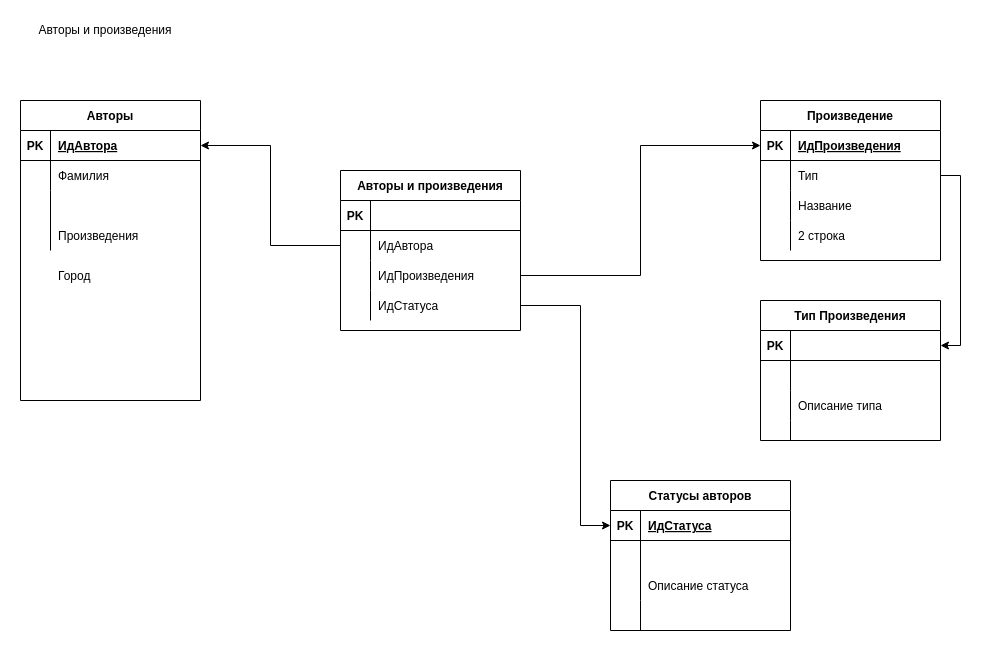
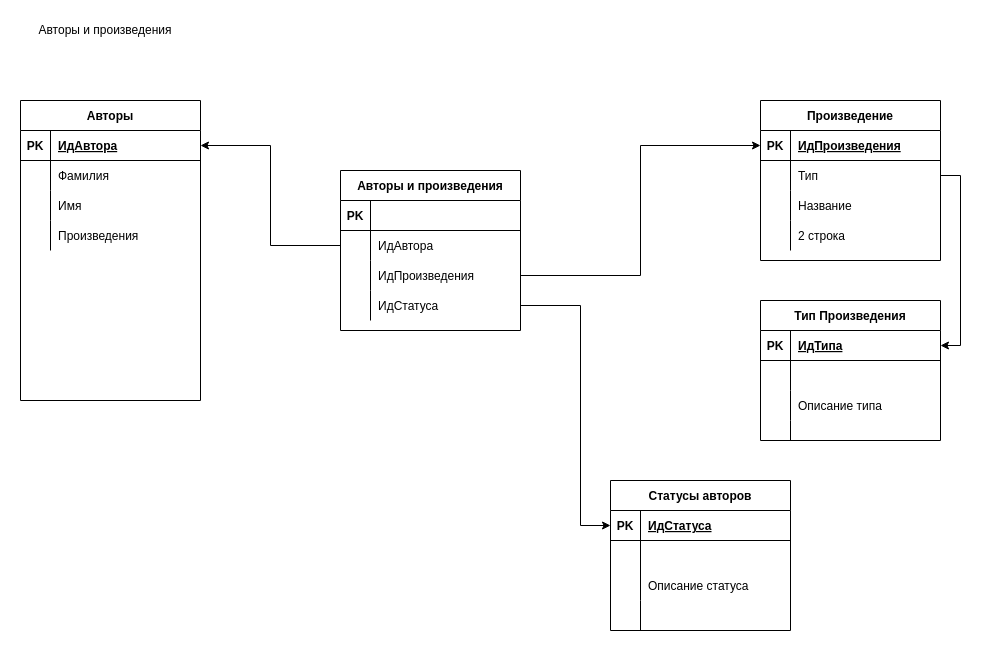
node "Имя": added
node "Город": removed
node "ИдТипа": added
